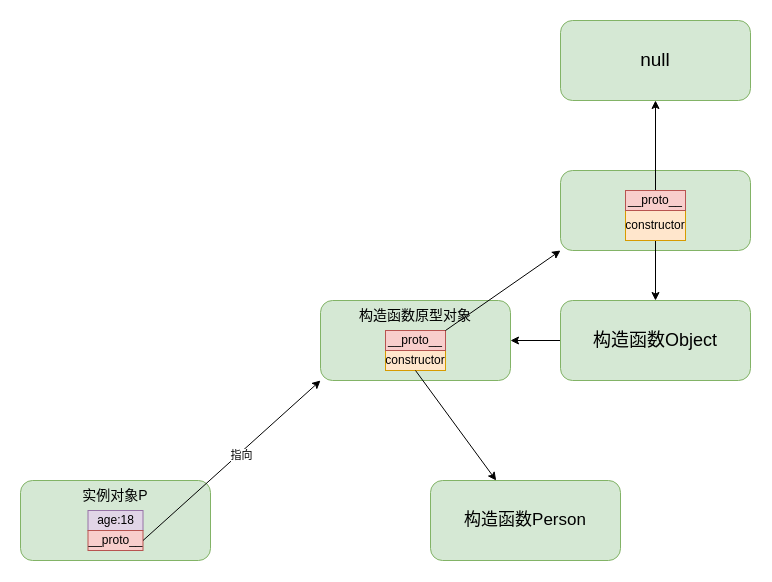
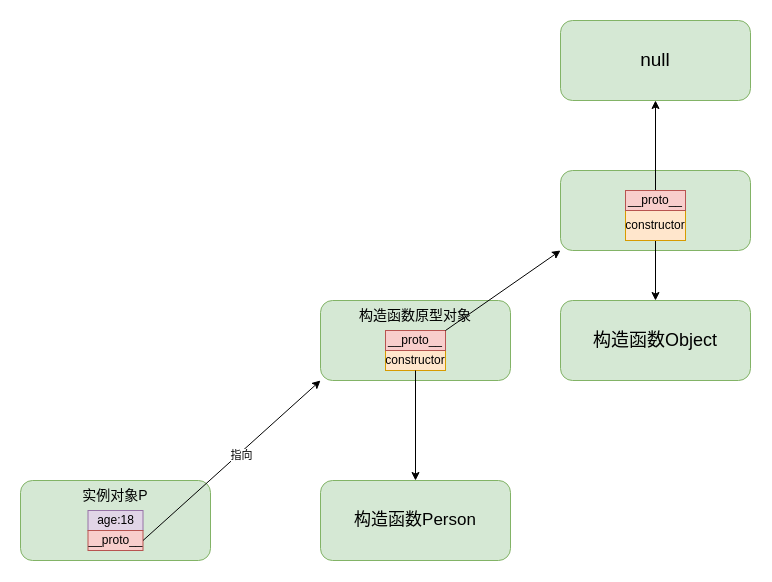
edge "构造函数Object" -> "构造函数原型对象": removed
node "构造函数Person": moved (526, 521) -> (416, 521)
